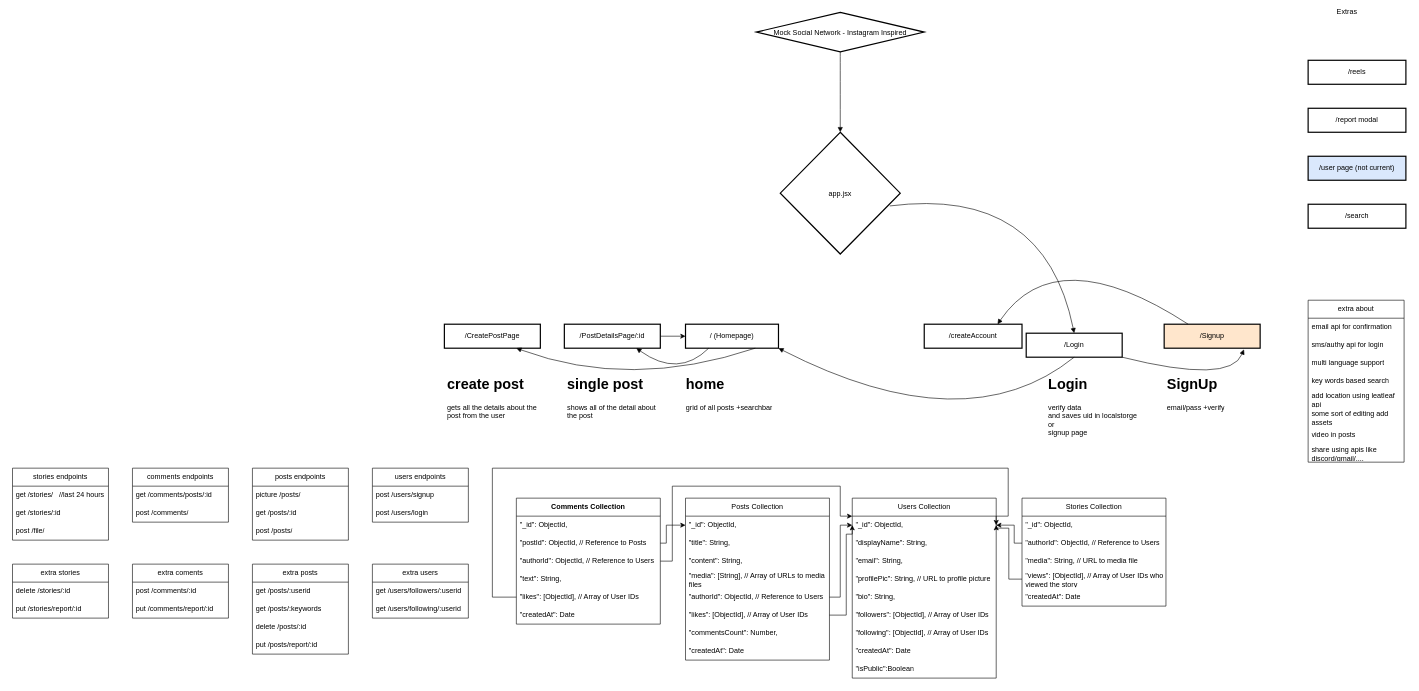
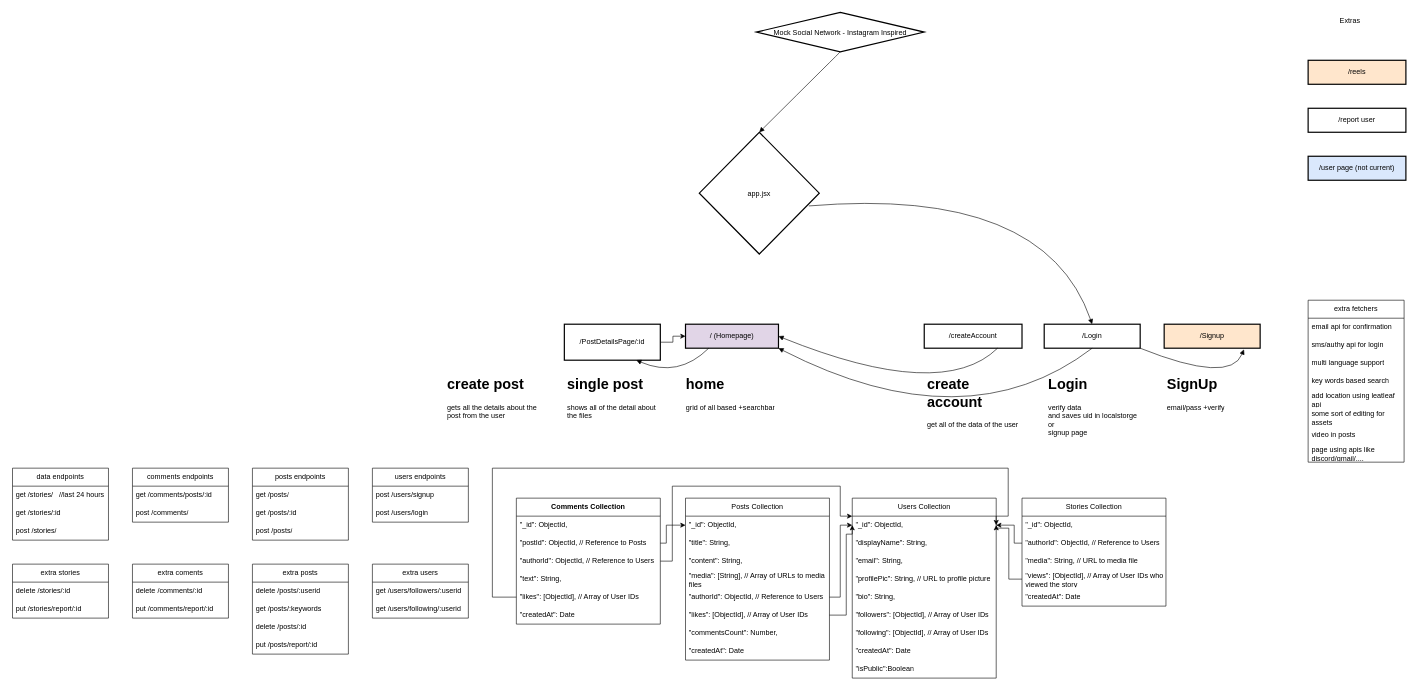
node "Extras": moved (1347, 12) -> (1350, 21)
node "/reels": fillcolor #ffffff -> #ffe6cc
node "/report modal": label "/report modal" -> "/report user"
node "app.jsx": moved (840, 193) -> (759, 193)
node "/search": removed
edge "/Signup" -> "/createAccount": removed
node "extra about": label "extra about" -> "extra fetchers"
node "/CreatePostPage": removed
node "/PostDetailsPage/:id": size 96x24 -> 96x36
node "/ (Homepage)": fillcolor #ffffff -> #e1d5e7
node "/Login": moved (1074, 345) -> (1092, 336)
edge "/createAccount" -> "/ (Homepage)": added
edge "/ (Homepage)" -> "/CreatePostPage": removed
node "single postshows all of the detail about the post": label "single postshows all of the detail about the post" -> "single postshows all of the detail about the files"
node "homegrid of all posts +searchbar": label "homegrid of all posts +searchbar" -> "homegrid of all based +searchbar"
node "create accountget all of the data of the user": added
node "some sort of editing add assets": label "some sort of editing add assets" -> "some sort of editing for assets"
node "share using apis like discord/gmail/....": label "share using apis like discord/gmail/...." -> "page using apis like discord/gmail/...."
node "stories endpoints": label "stories endpoints" -> "data endpoints"
node "picture /posts/": label "picture /posts/" -> "get /posts/"
node "post /file/": label "post /file/" -> "post /stories/"
node "post /comments/:id": label "post /comments/:id" -> "delete /comments/:id"
node "get /posts/:userid": label "get /posts/:userid" -> "delete /posts/:userid"
